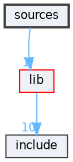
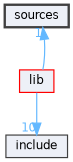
edge "sources" -> "lib": reversed
